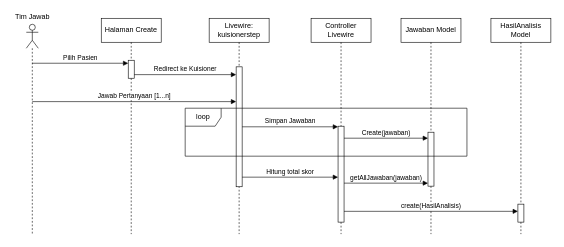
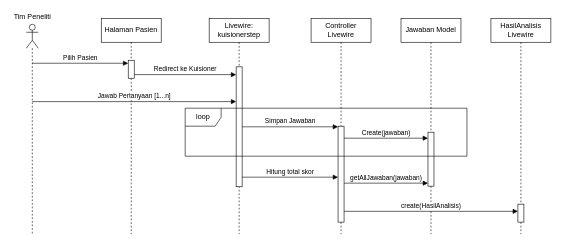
node "Tim Jawab": label "Tim Jawab" -> "Tim Peneliti"
node "Halaman Create": label "Halaman Create" -> "Halaman Pasien"
node "HasilAnalisis Model": label "HasilAnalisis Model" -> "HasilAnalisis Livewire"
